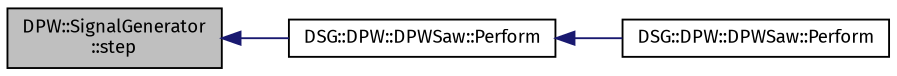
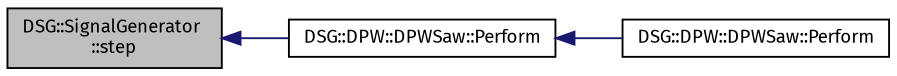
node "DPW::SignalGenerator ::step": label "DPW::SignalGenerator ::step" -> "DSG::SignalGenerator ::step"
